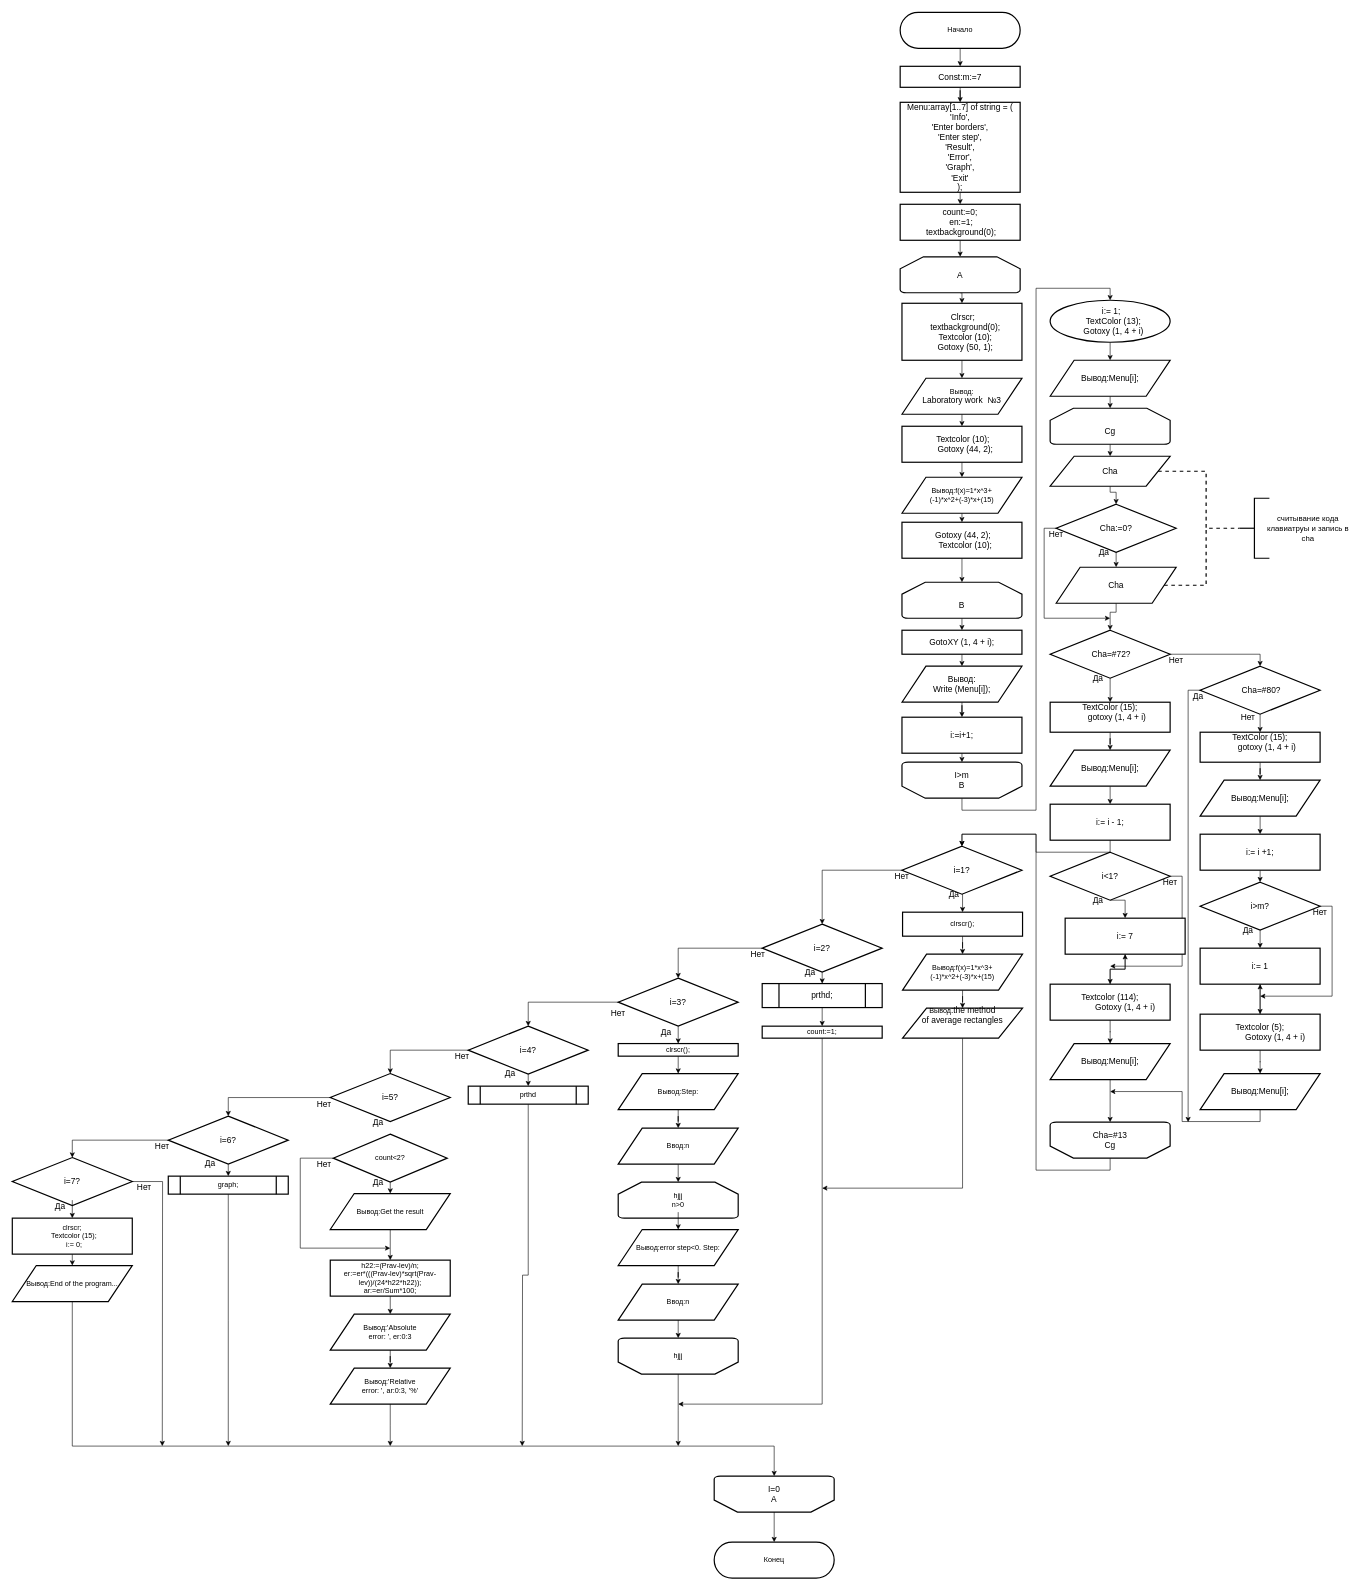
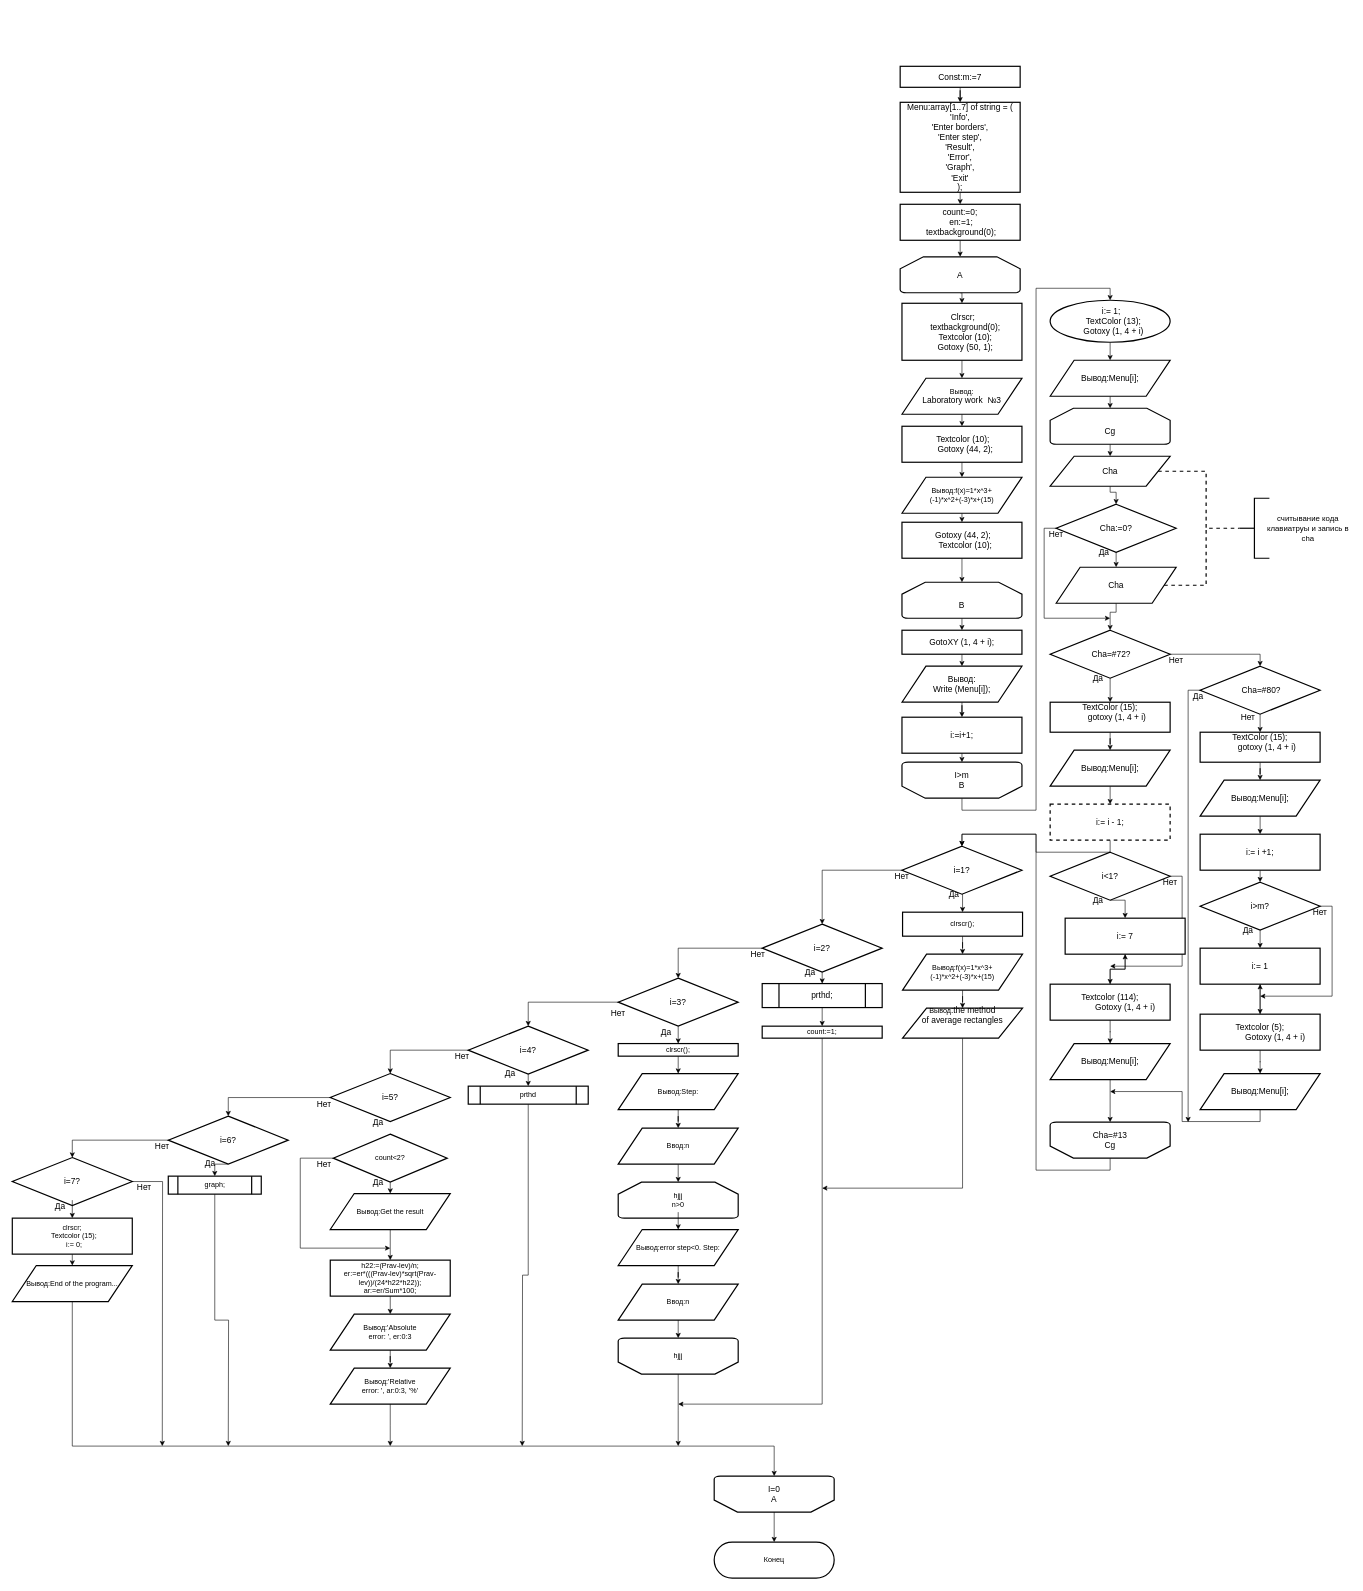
node "Начало": removed
edge "Начало" -> "Const:m:=7": removed
node "i:= i - 1;": style solid -> dashed
node "graph;": size 120x18 -> 93x18
